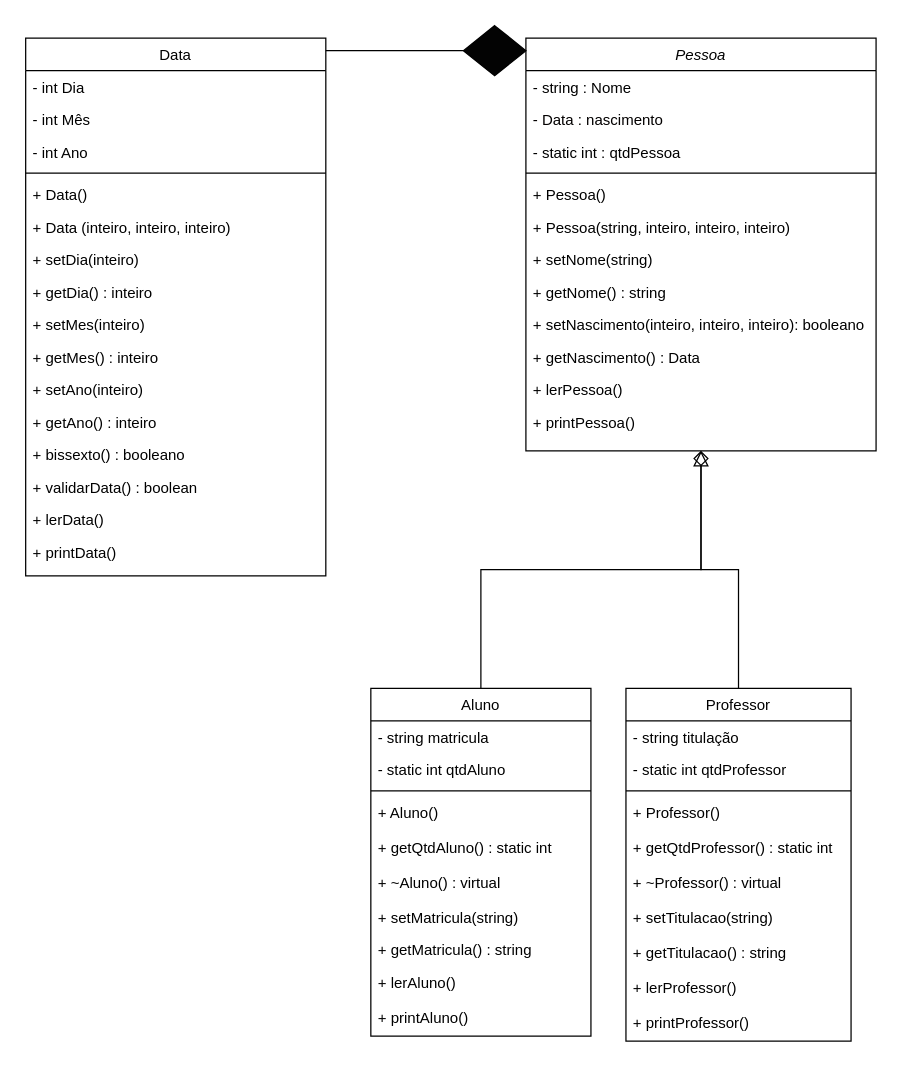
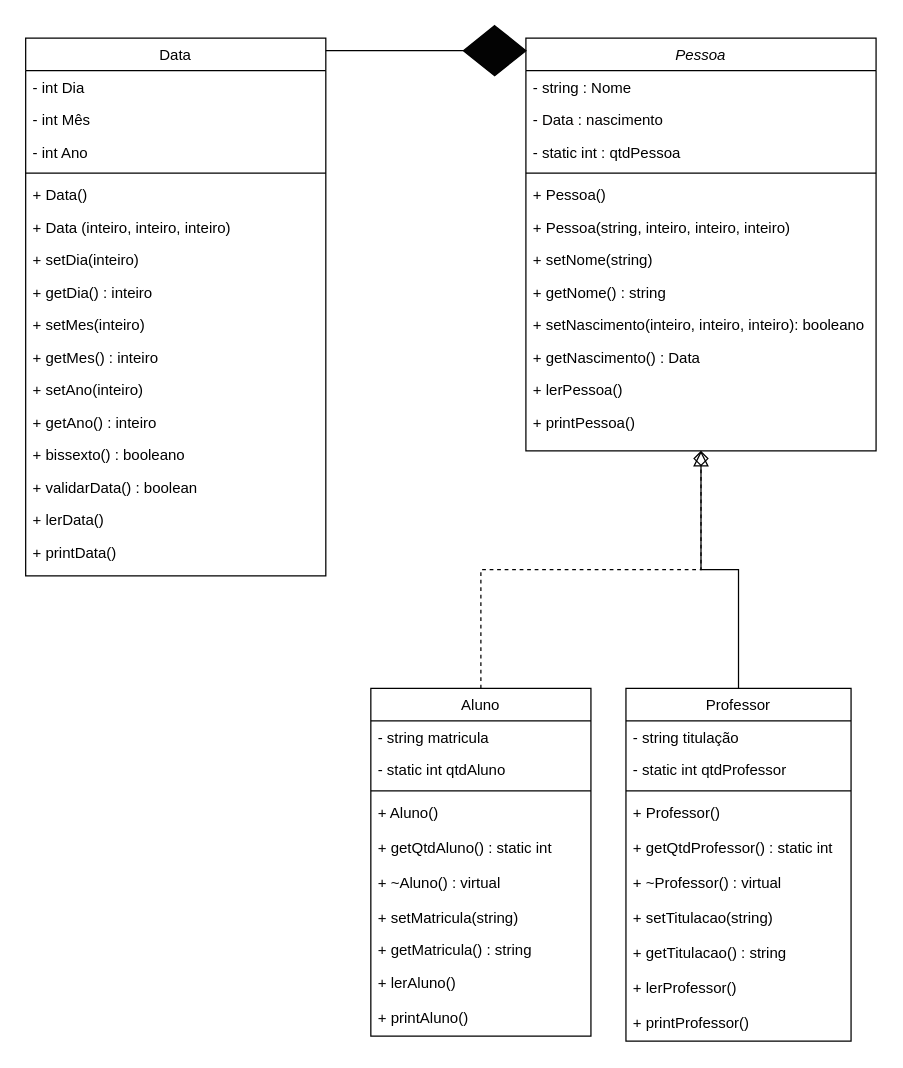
edge "Aluno" -> "Pessoa": style solid -> dashed
